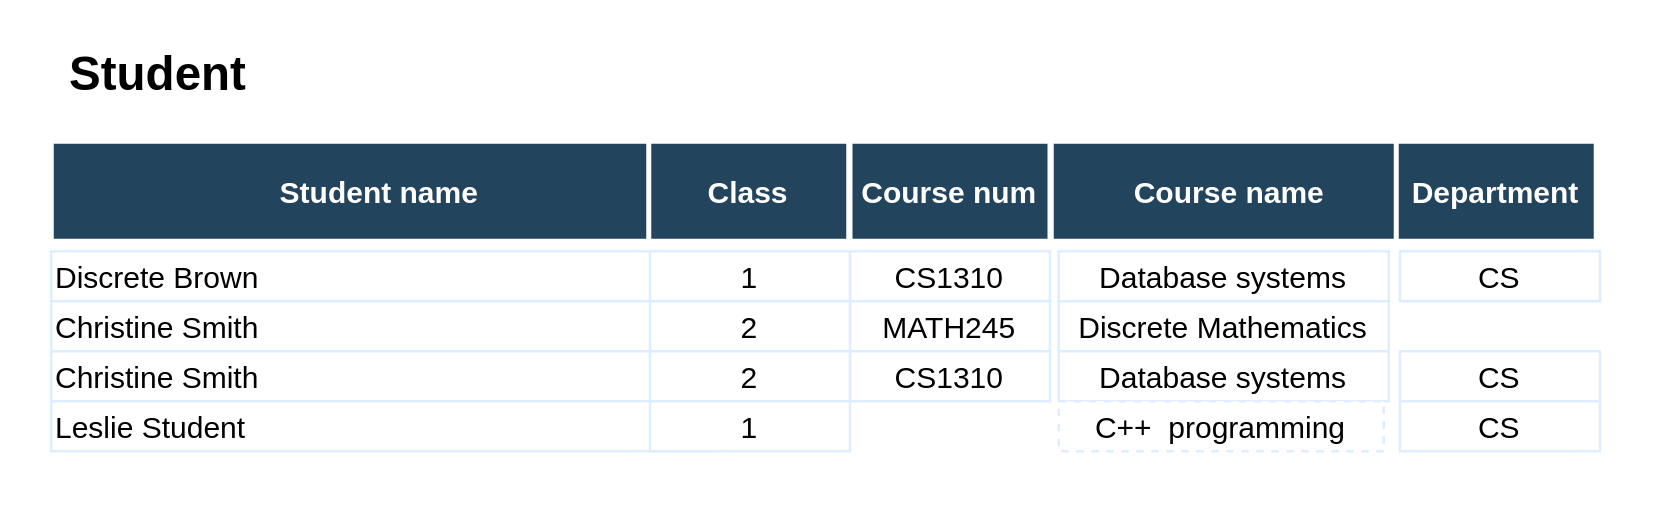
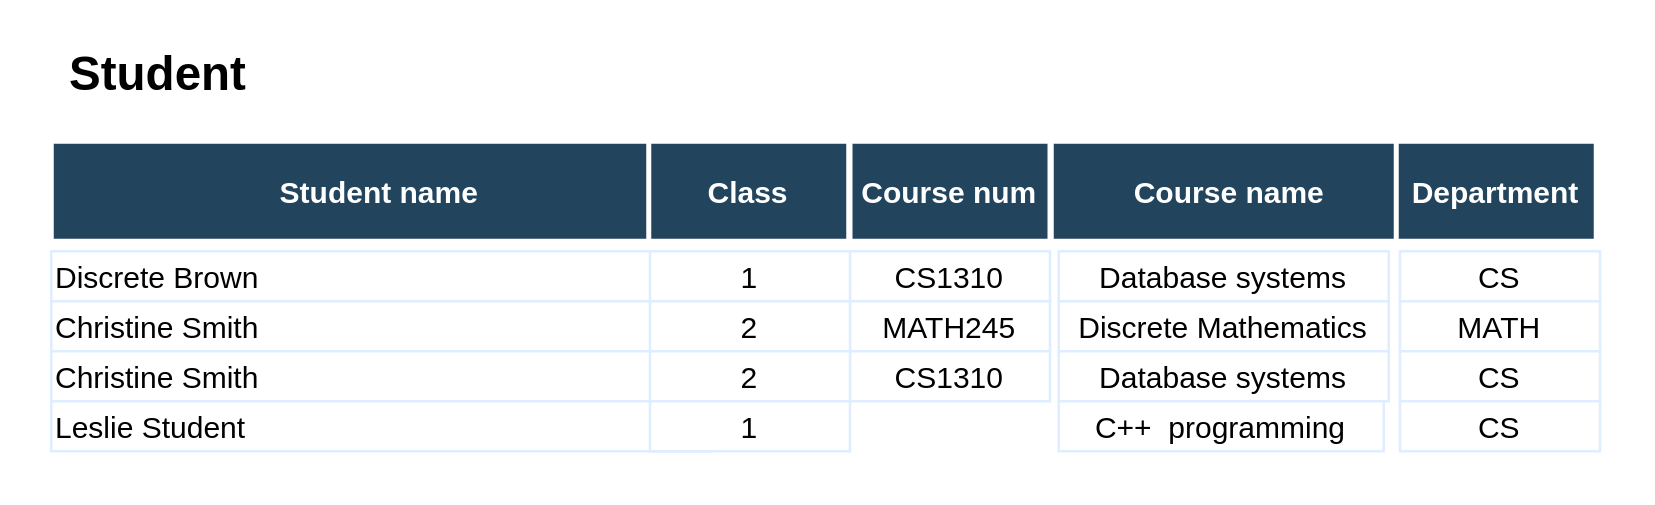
node "MATH": added
node "C++ programming": style dashed -> solid
